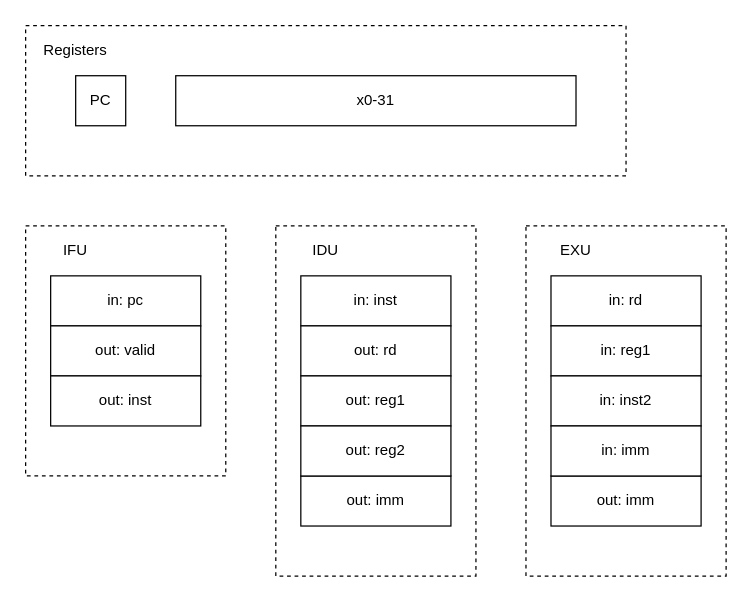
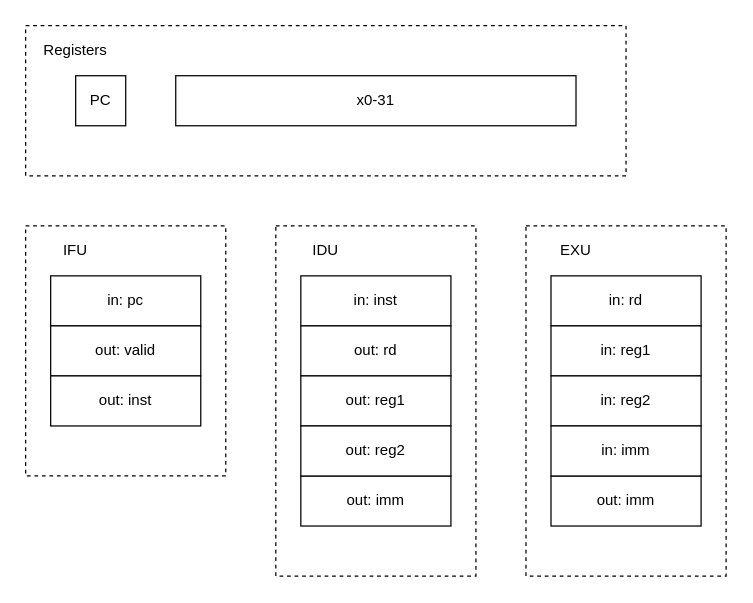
node "in: inst2": label "in: inst2" -> "in: reg2"
